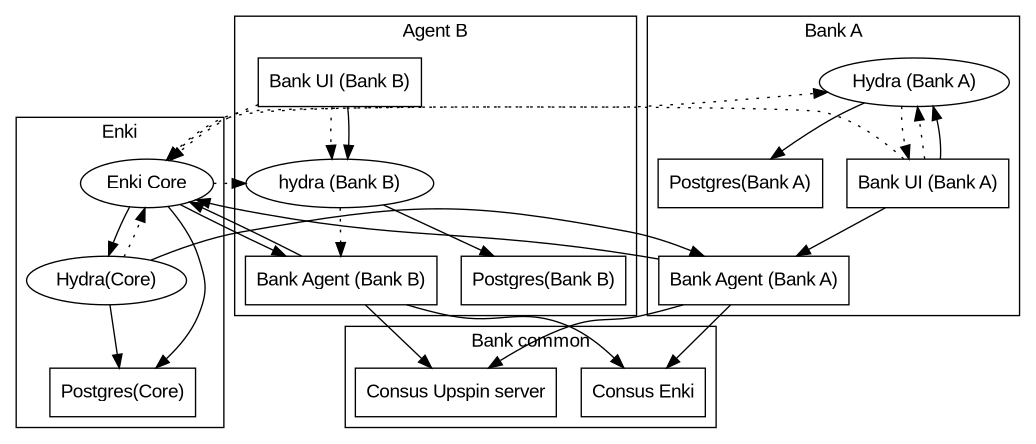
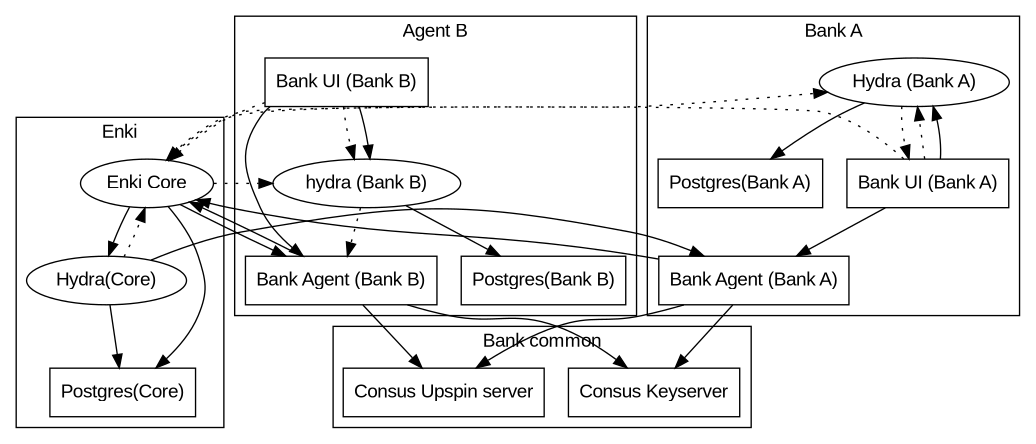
edge "Bank UI (Bank B)" -> "Bank Agent (Bank B)": added
node "Consus Enki": label "Consus Enki" -> "Consus Keyserver"
